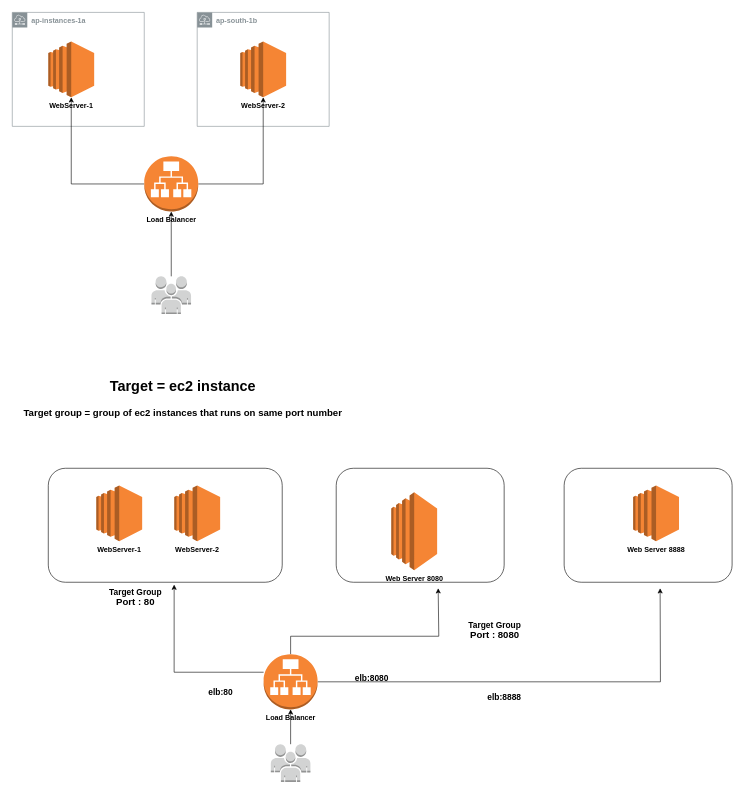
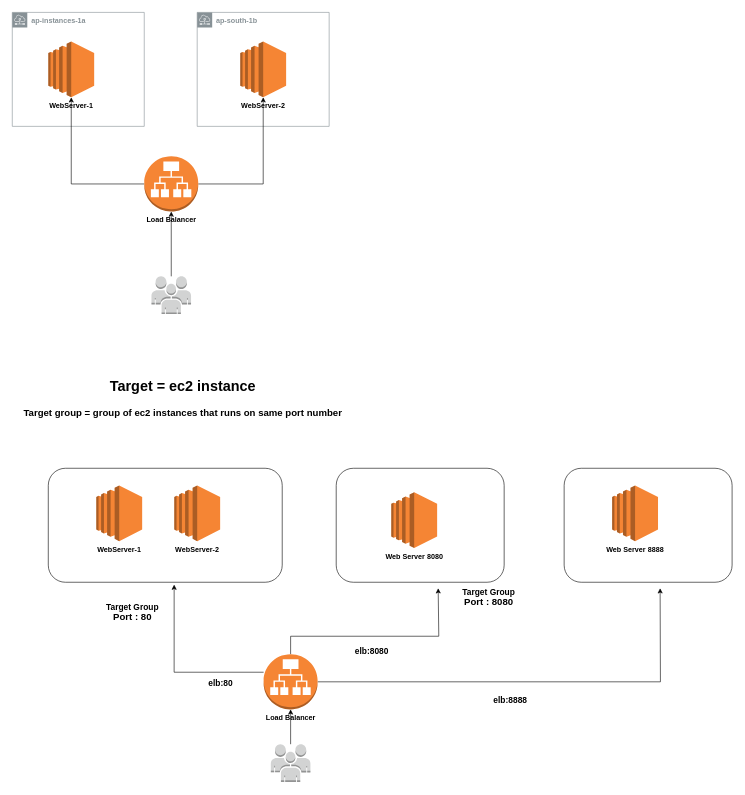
node "Web Server 8888": moved (656, 513) -> (635, 513)
node "Web Server 8080": size 46x78 -> 46x56
node "Target Group Port : 80": moved (135, 597) -> (132, 612)
node "Target Group Port : 8080": moved (495, 630) -> (489, 597)
node "elb:8080": moved (372, 678) -> (372, 651)
node "elb:80": moved (220, 692) -> (220, 683)
node "elb:8888": moved (504, 698) -> (510, 701)
